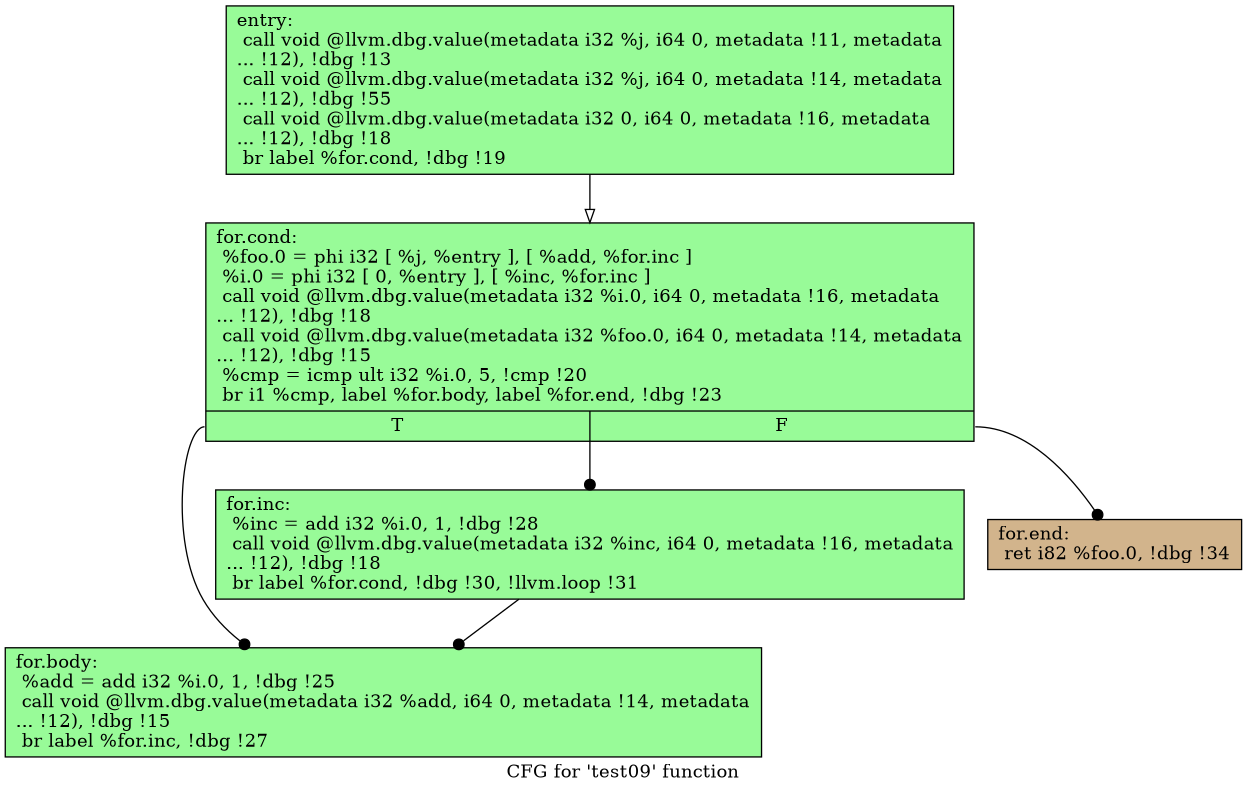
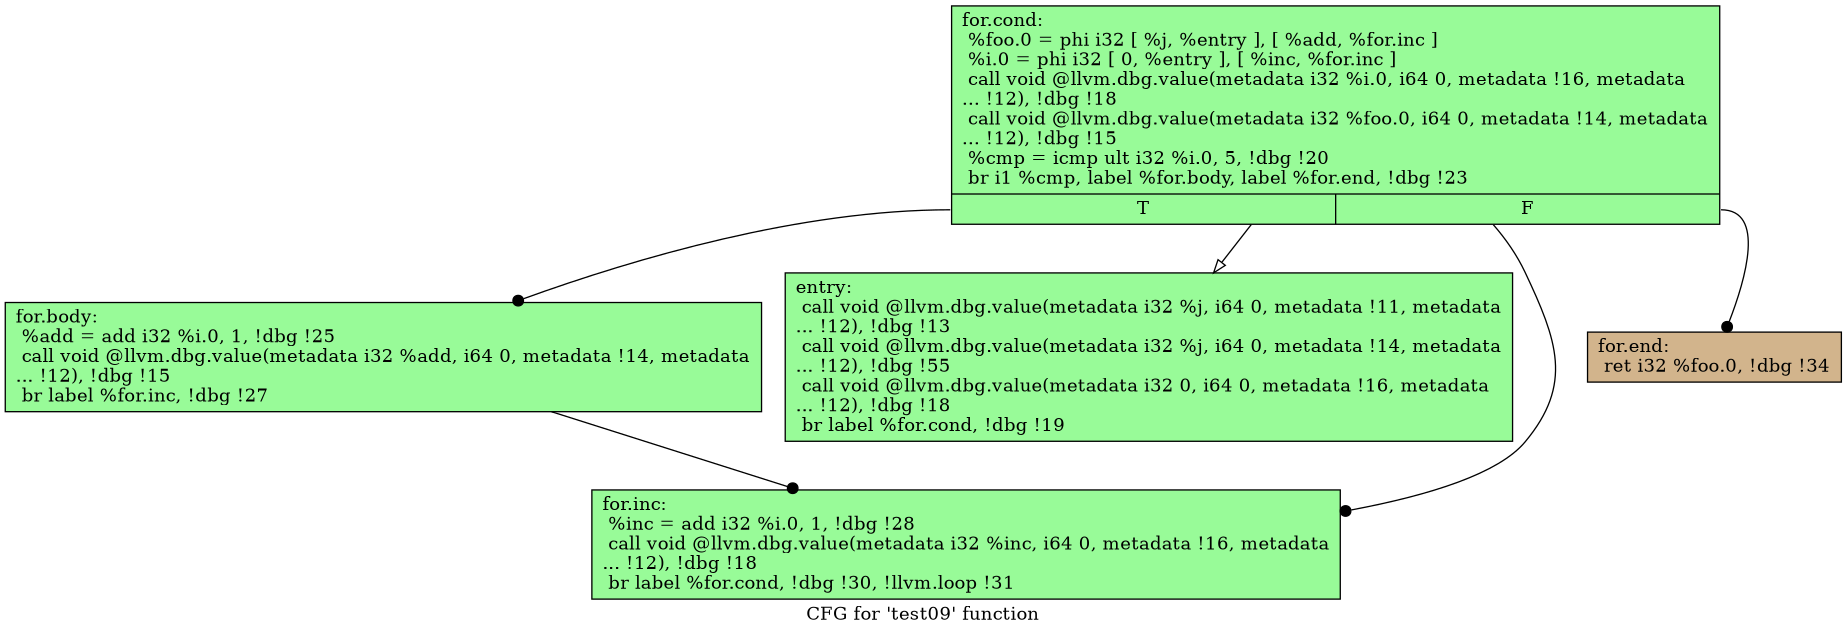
edge "entry:" -> "for.cond:": reversed
node "for.cond:": text "%cmp = icmp ult i32 %i.0, 5, !cmp !20" -> "%cmp = icmp ult i32 %i.0, 5, !dbg !20"
node "for.end:": text "ret i82 %foo.0, !dbg !34" -> "ret i32 %foo.0, !dbg !34"
edge "for.inc:" -> "for.body:": reversed
